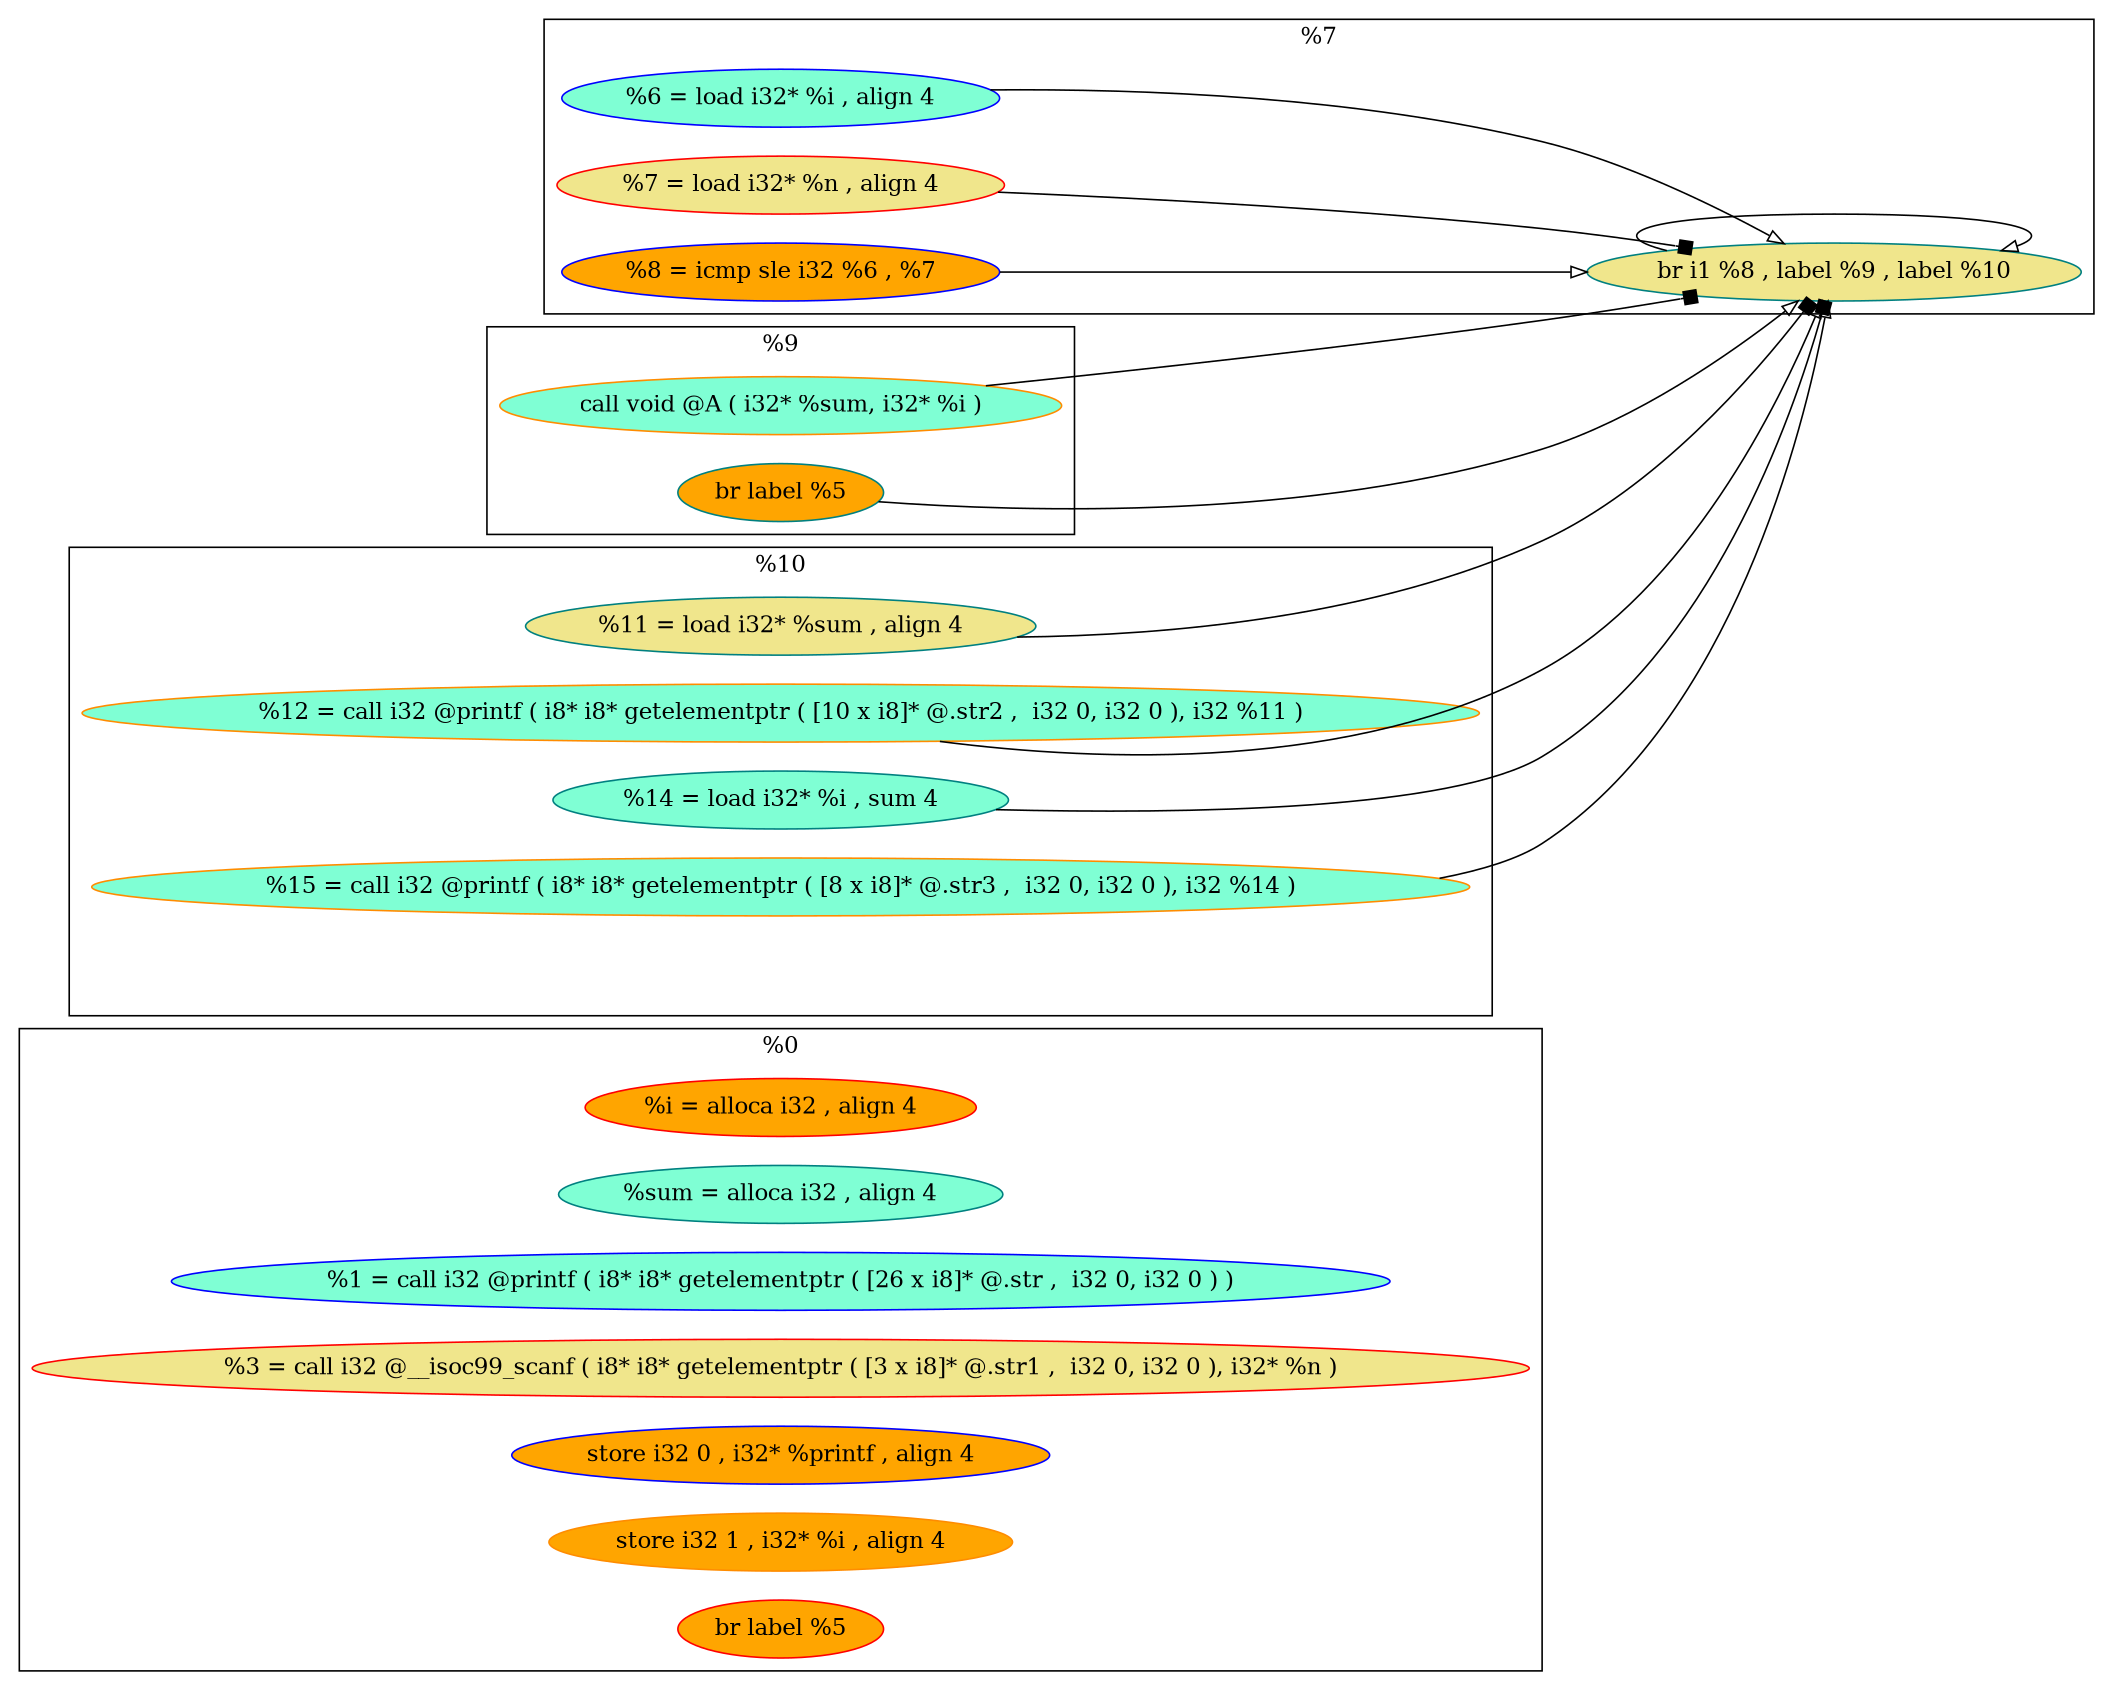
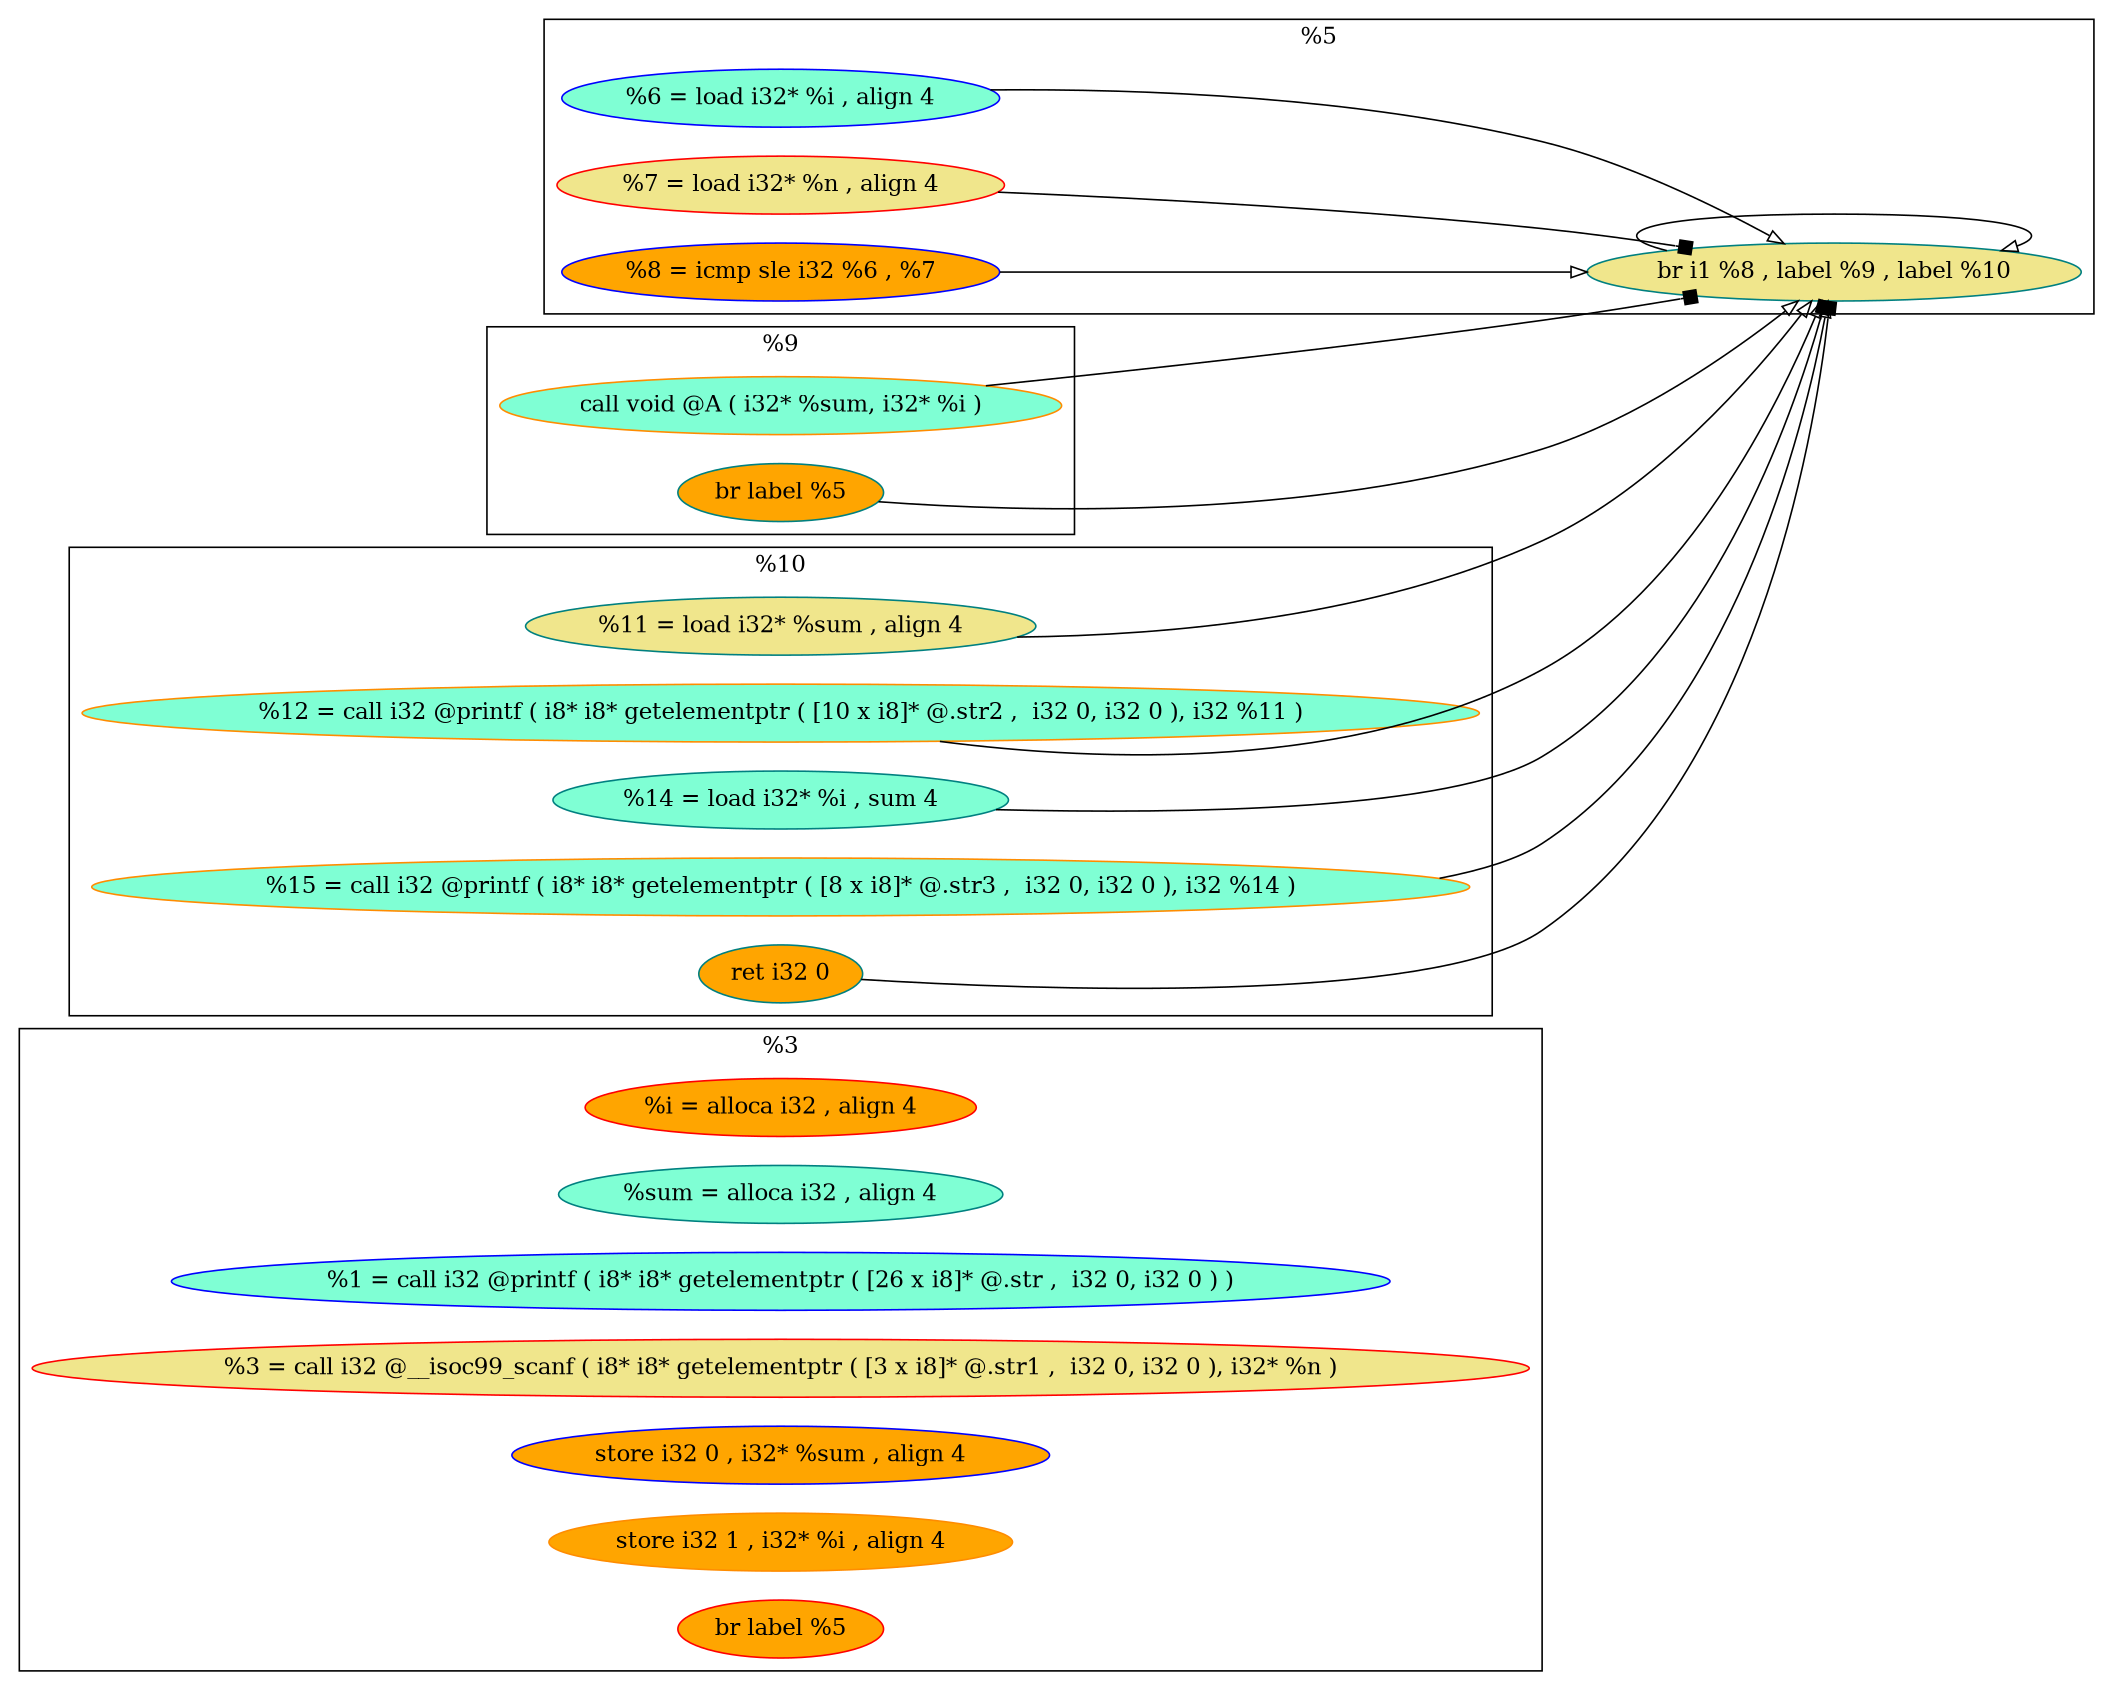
cluster "%7": label "%7" -> "%5"
edge "%11 = load i32* %sum , align 4" -> "br i1 %8 , label %9 , label %10": arrowhead box -> onormal
node "ret i32 0": added
cluster "%0": label "%0" -> "%3"
node "store i32 0 , i32* %printf , align 4": label "store i32 0 , i32* %printf , align 4" -> "store i32 0 , i32* %sum , align 4"
